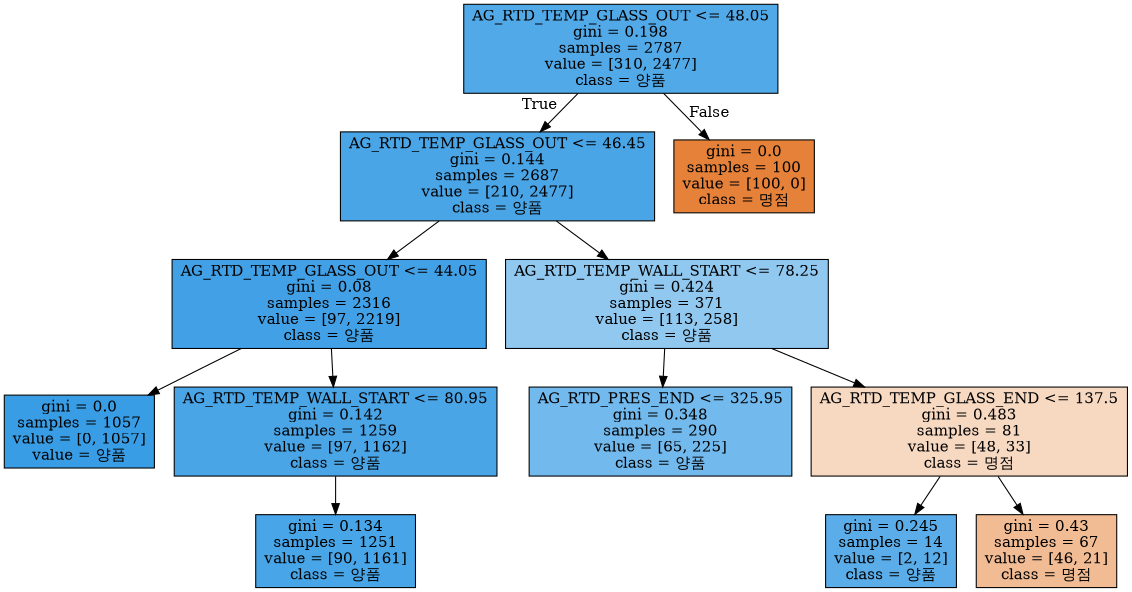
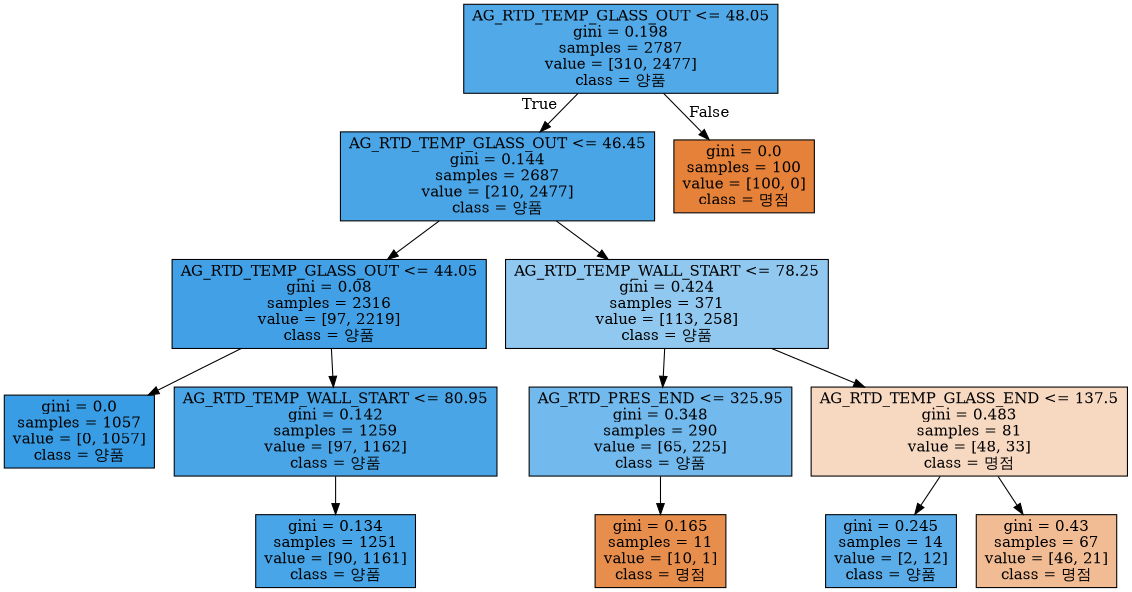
node "gini = 0.0 samples = 1057 value = [0, 1057] value = 양품": label "gini = 0.0 samples = 1057 value = [0, 1057] value = 양품" -> "gini = 0.0 samples = 1057 value = [0, 1057] class = 양품"
node "gini = 0.165 samples = 11 value = [10, 1] class = 명점": added
